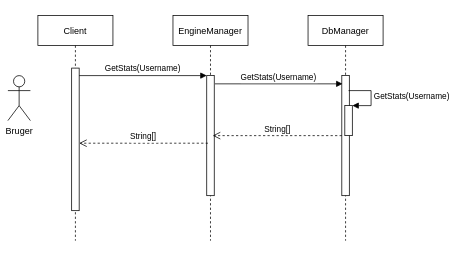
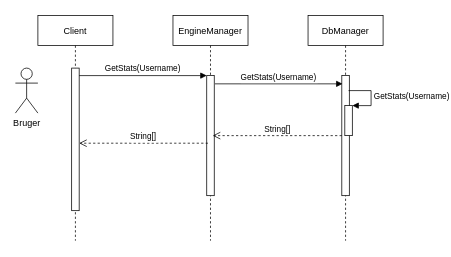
node "Bruger": moved (19, 98) -> (27, 90)
